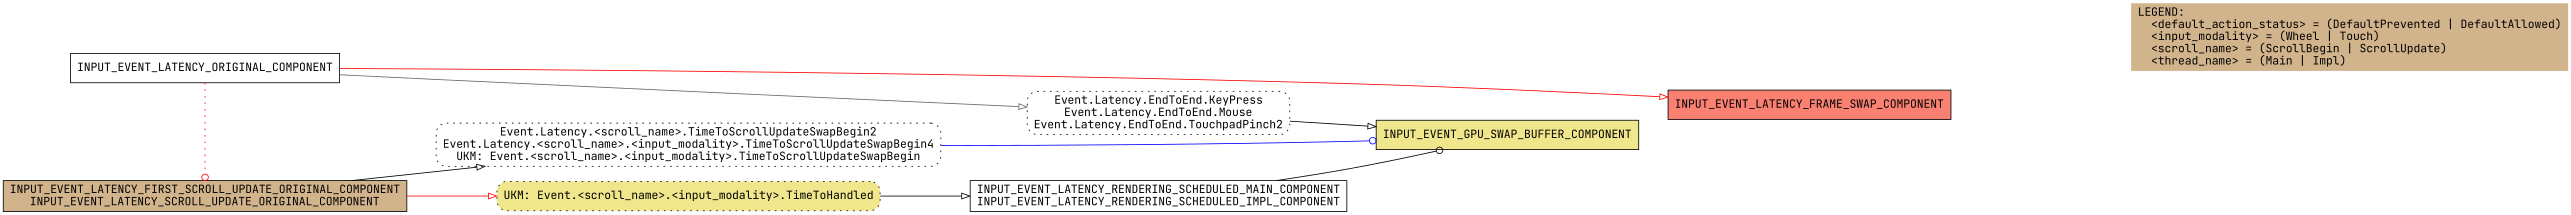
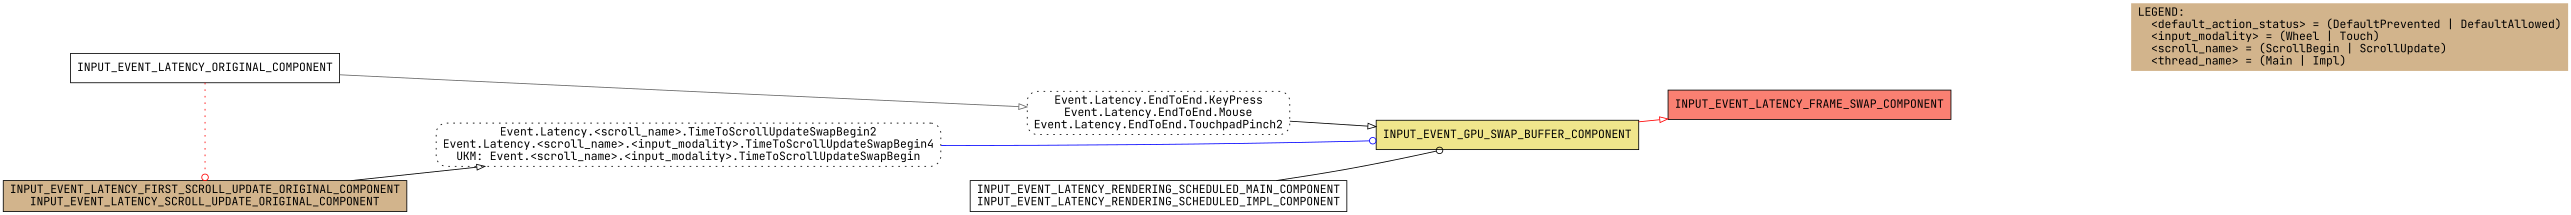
edge "INPUT_EVENT_LATENCY_ORIGINAL_COMPONENT" -> "INPUT_EVENT_LATENCY_FRAME_SWAP_COMPONENT": now "INPUT_EVENT_GPU_SWAP_BUFFER_COMPONENT" -> "INPUT_EVENT_LATENCY_FRAME_SWAP_COMPONENT"
node "UKM: Event.<scroll_name>.<input_modality>.TimeToHandled": removed
